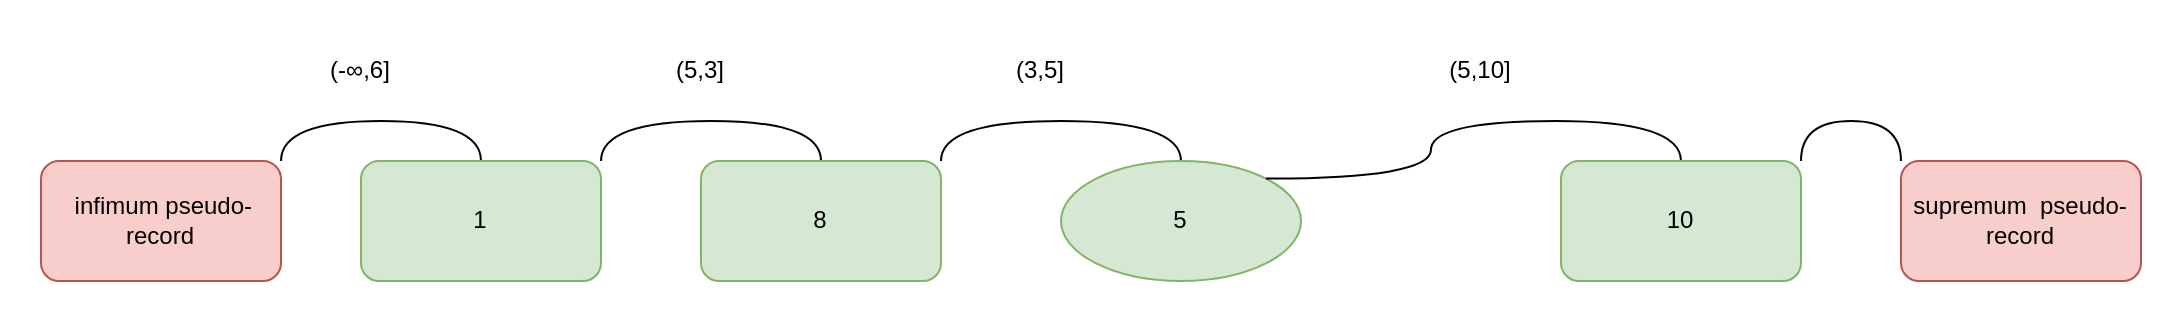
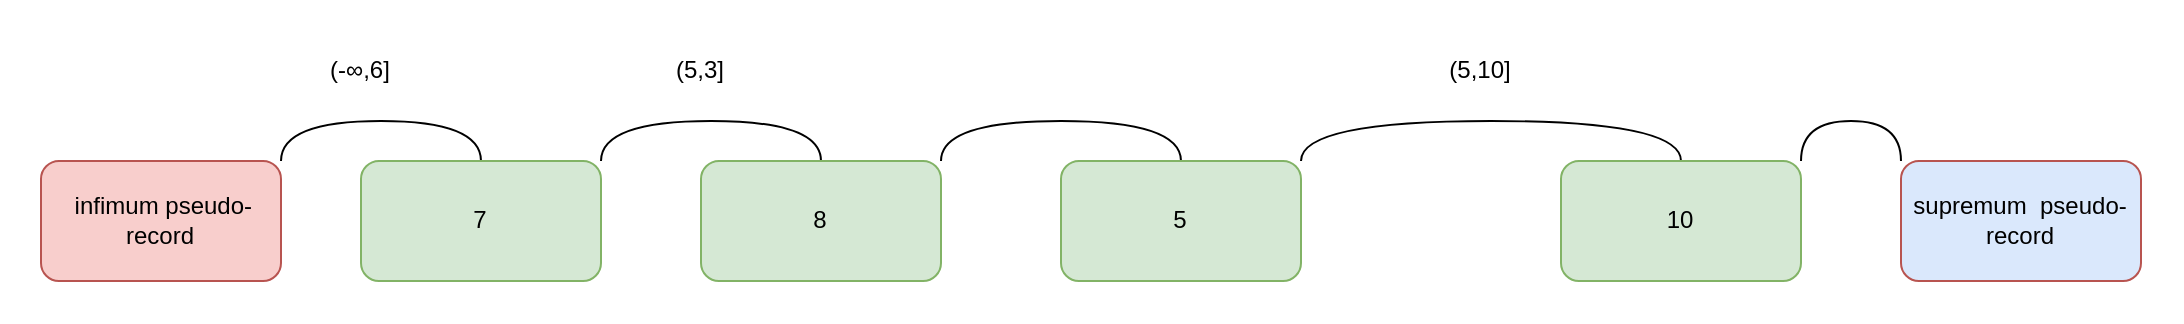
node "(3,5]": removed
node "1": label "1" -> "7"
node "5": shape ellipse -> rounded rectangle
node "supremum pseudo-record": fillcolor #f8cecc -> #dae8fc
